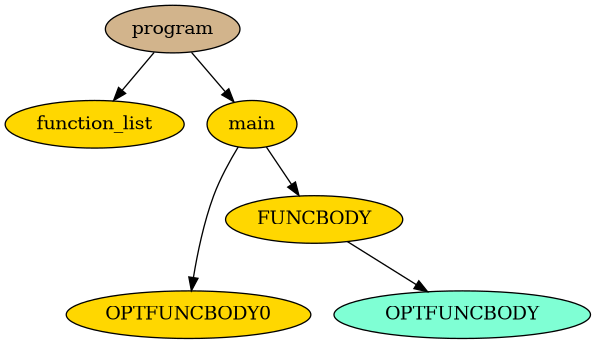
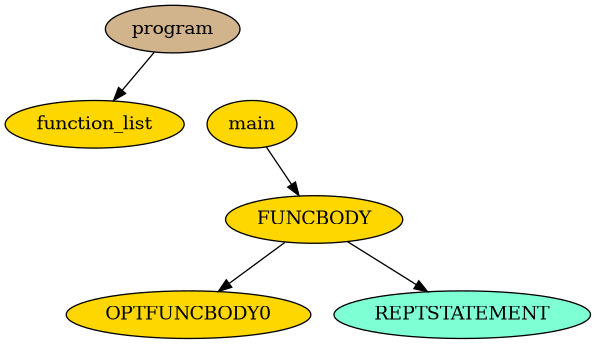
edge "program" -> "main": removed
edge "main" -> "OPTFUNCBODY0": now "FUNCBODY" -> "OPTFUNCBODY0"
node "OPTFUNCBODY": label "OPTFUNCBODY" -> "REPTSTATEMENT"
